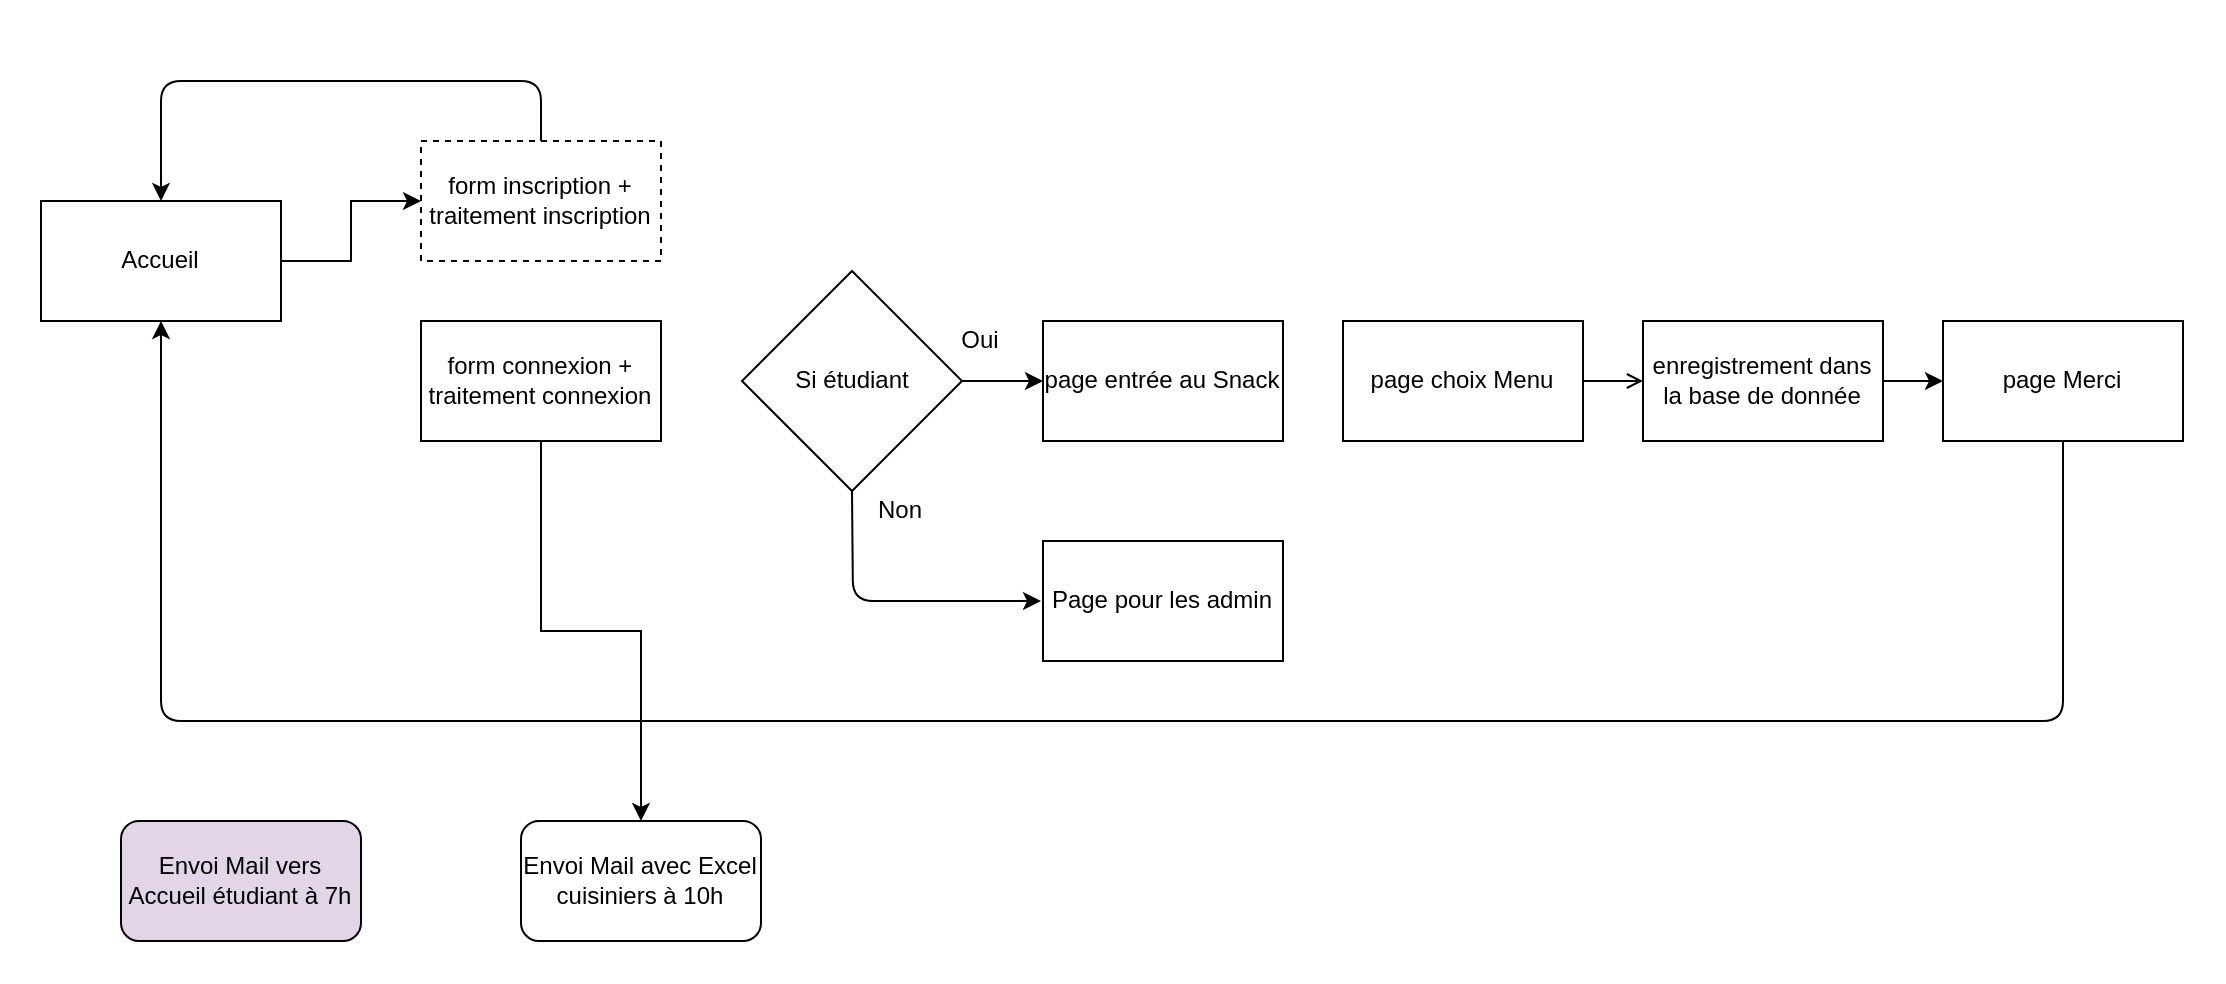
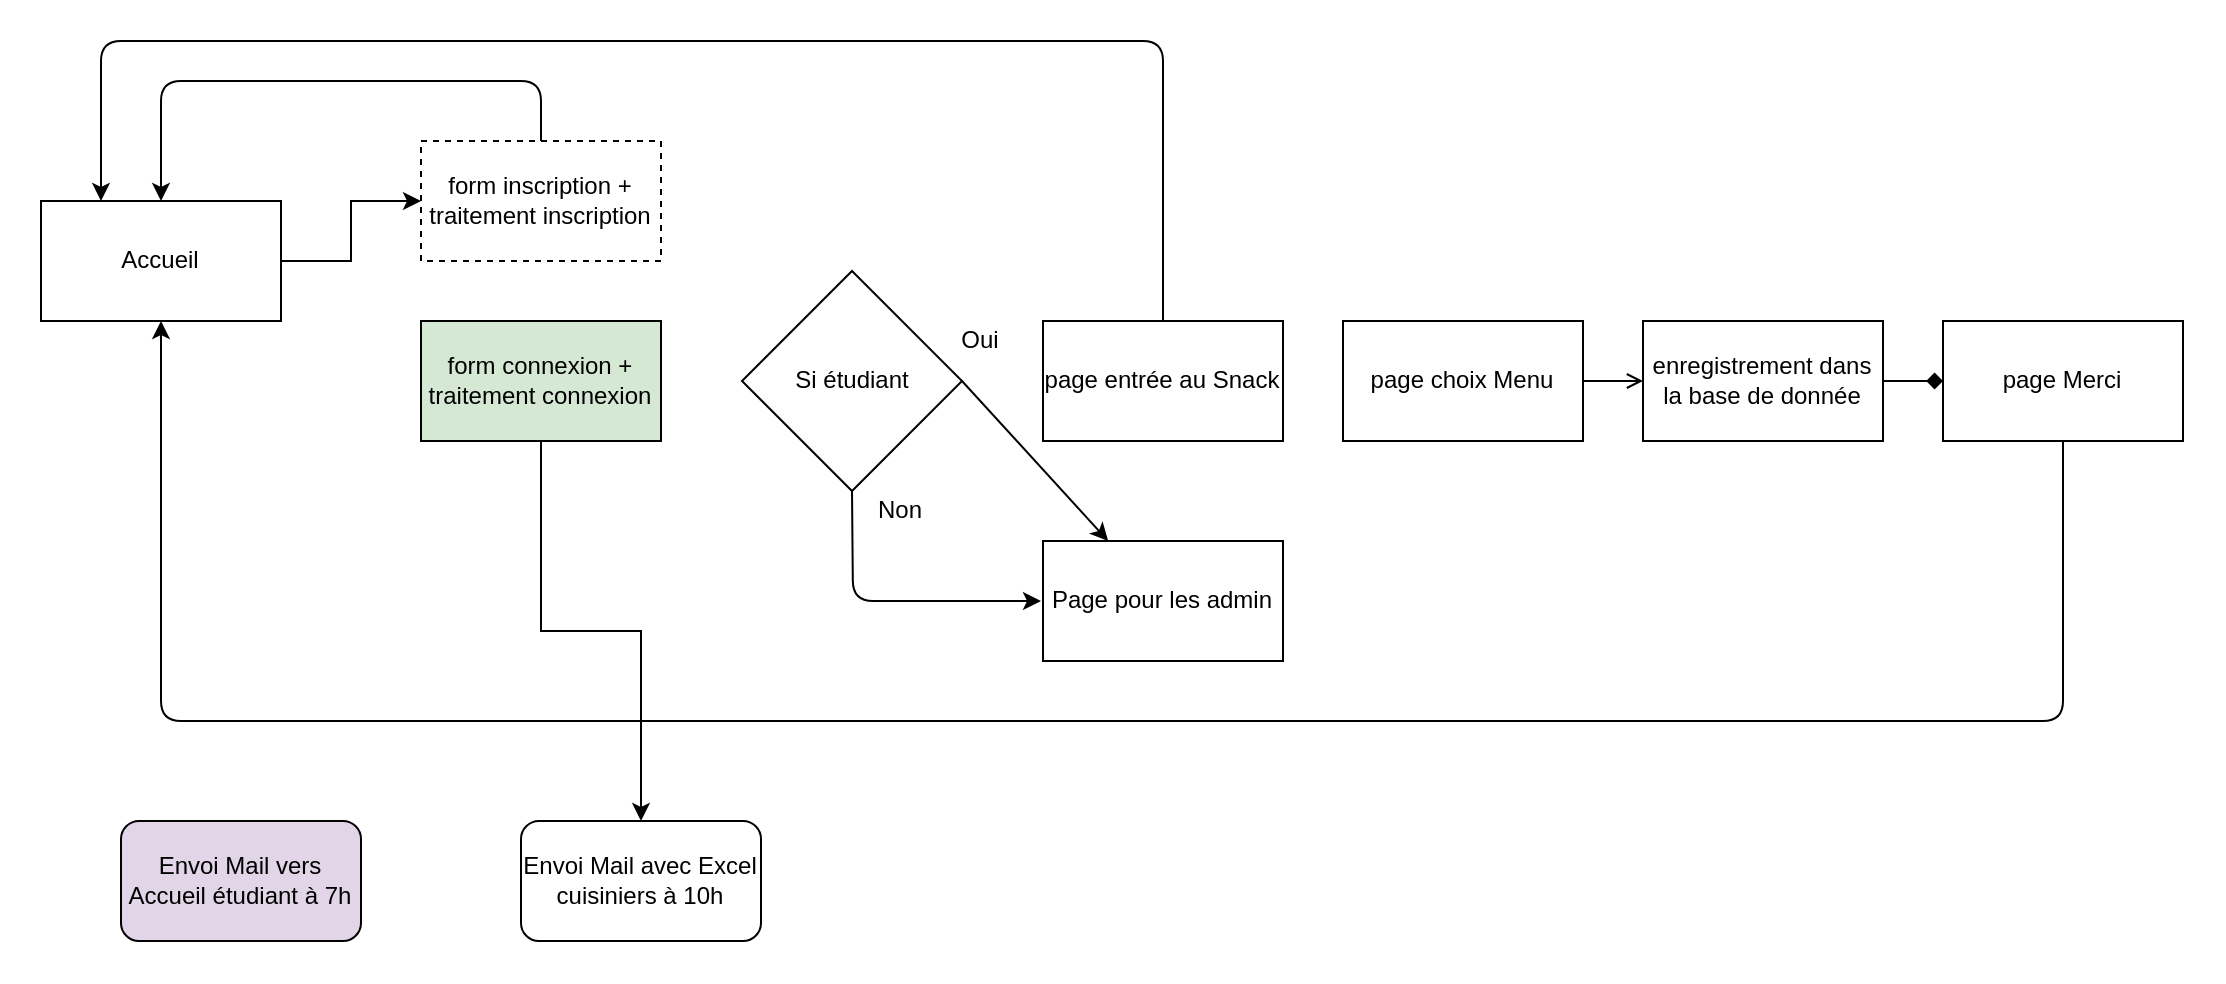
edge "page entrée au Snack" -> "Accueil": added
node "form connexion + traitement connexion": fillcolor #ffffff -> #d5e8d4
edge "Si étudiant" -> "page entrée au Snack": now "Si étudiant" -> "Page pour les admin"
edge "enregistrement dans la base de donnée" -> "page Merci": arrowhead classic -> diamond
